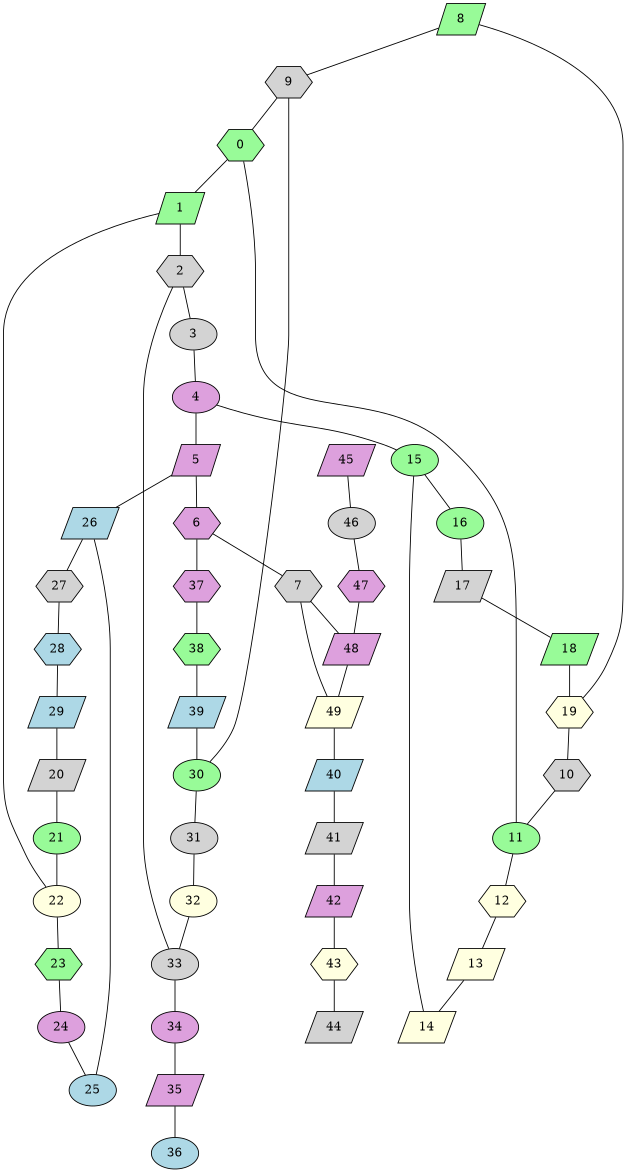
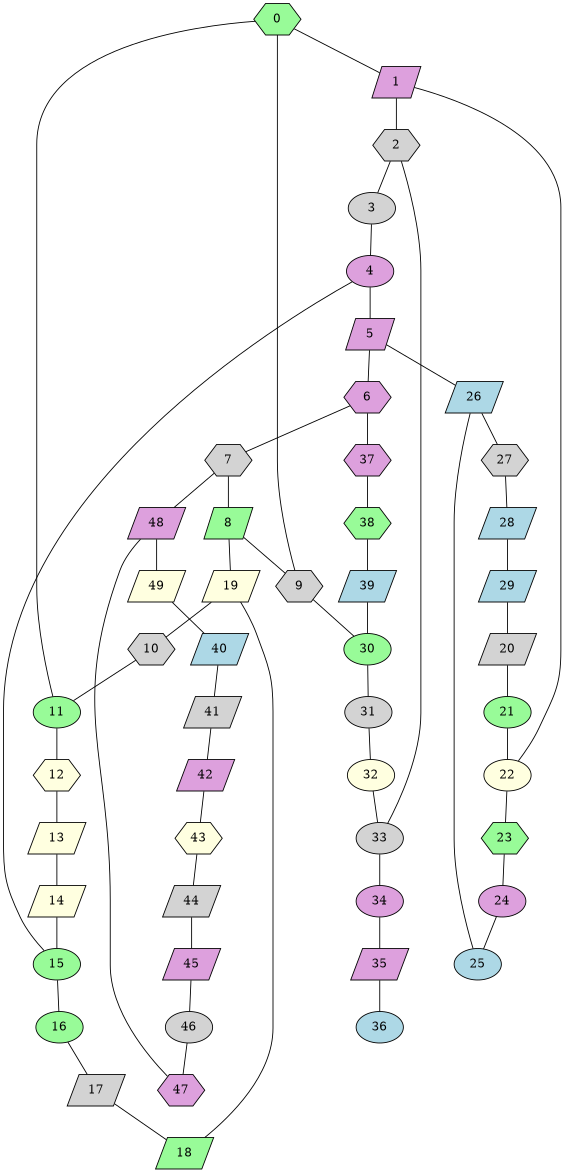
node "1": fillcolor palegreen -> plum
node "28": shape hexagon -> parallelogram
edge "7" -- "49": now "7" -- "8"
node "19": shape hexagon -> parallelogram
edge "44" -- "45": added
